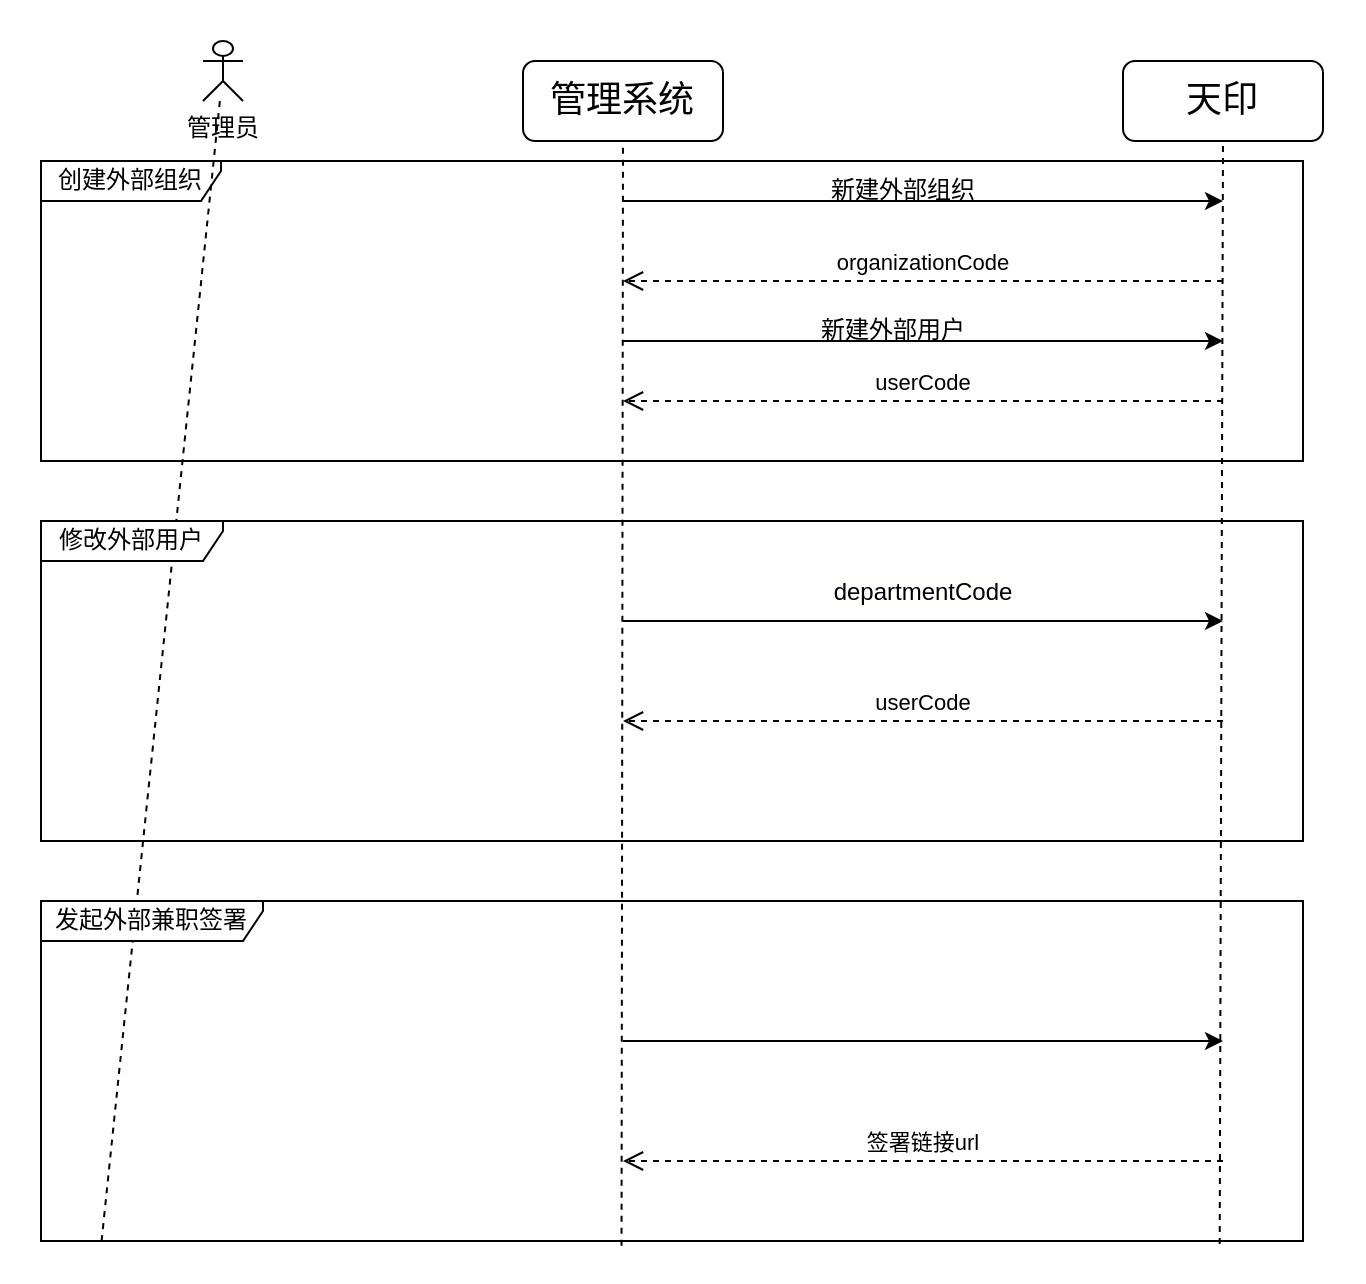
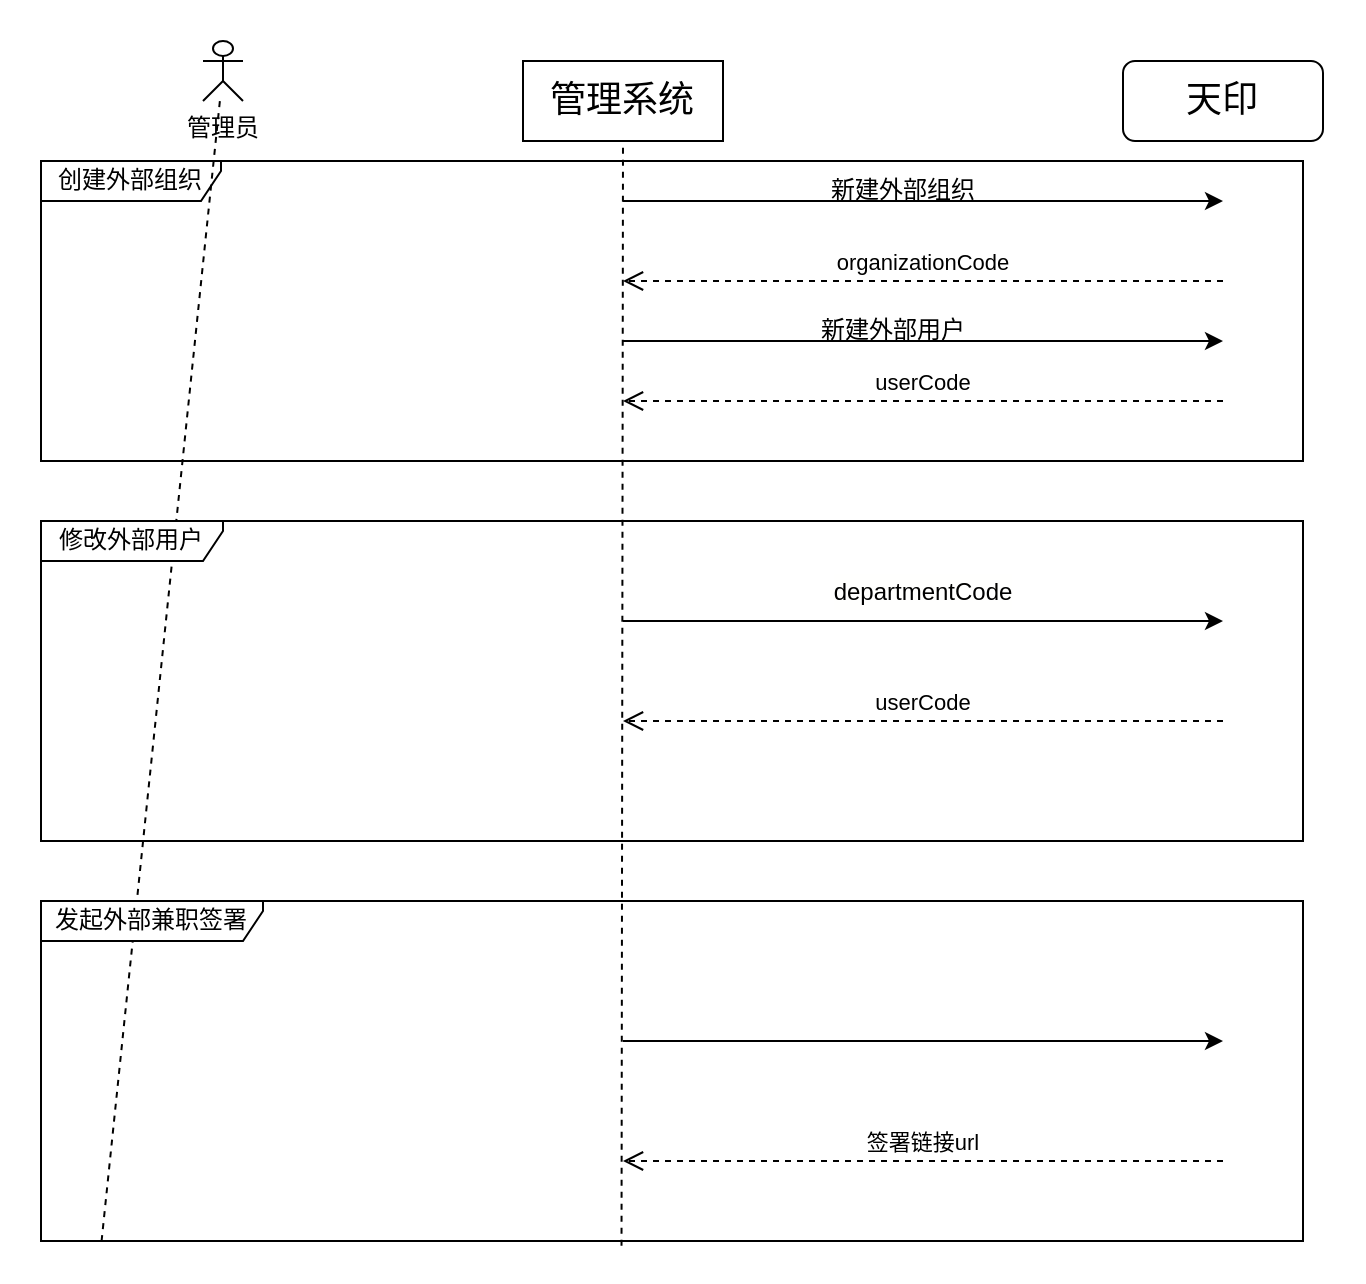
node "管理系统": shape rounded rectangle -> rectangle
edge "天印" -- "发起外部兼职签署": removed
